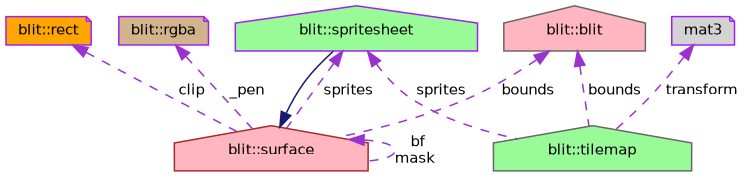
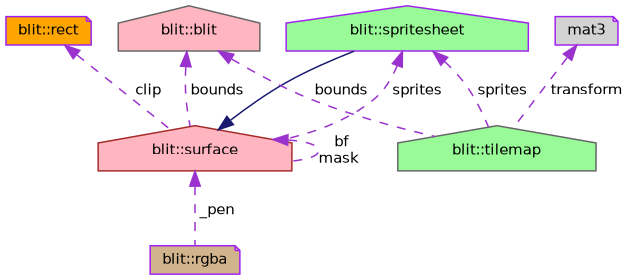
edge "blit::surface" -> "blit::rgba": reversed
